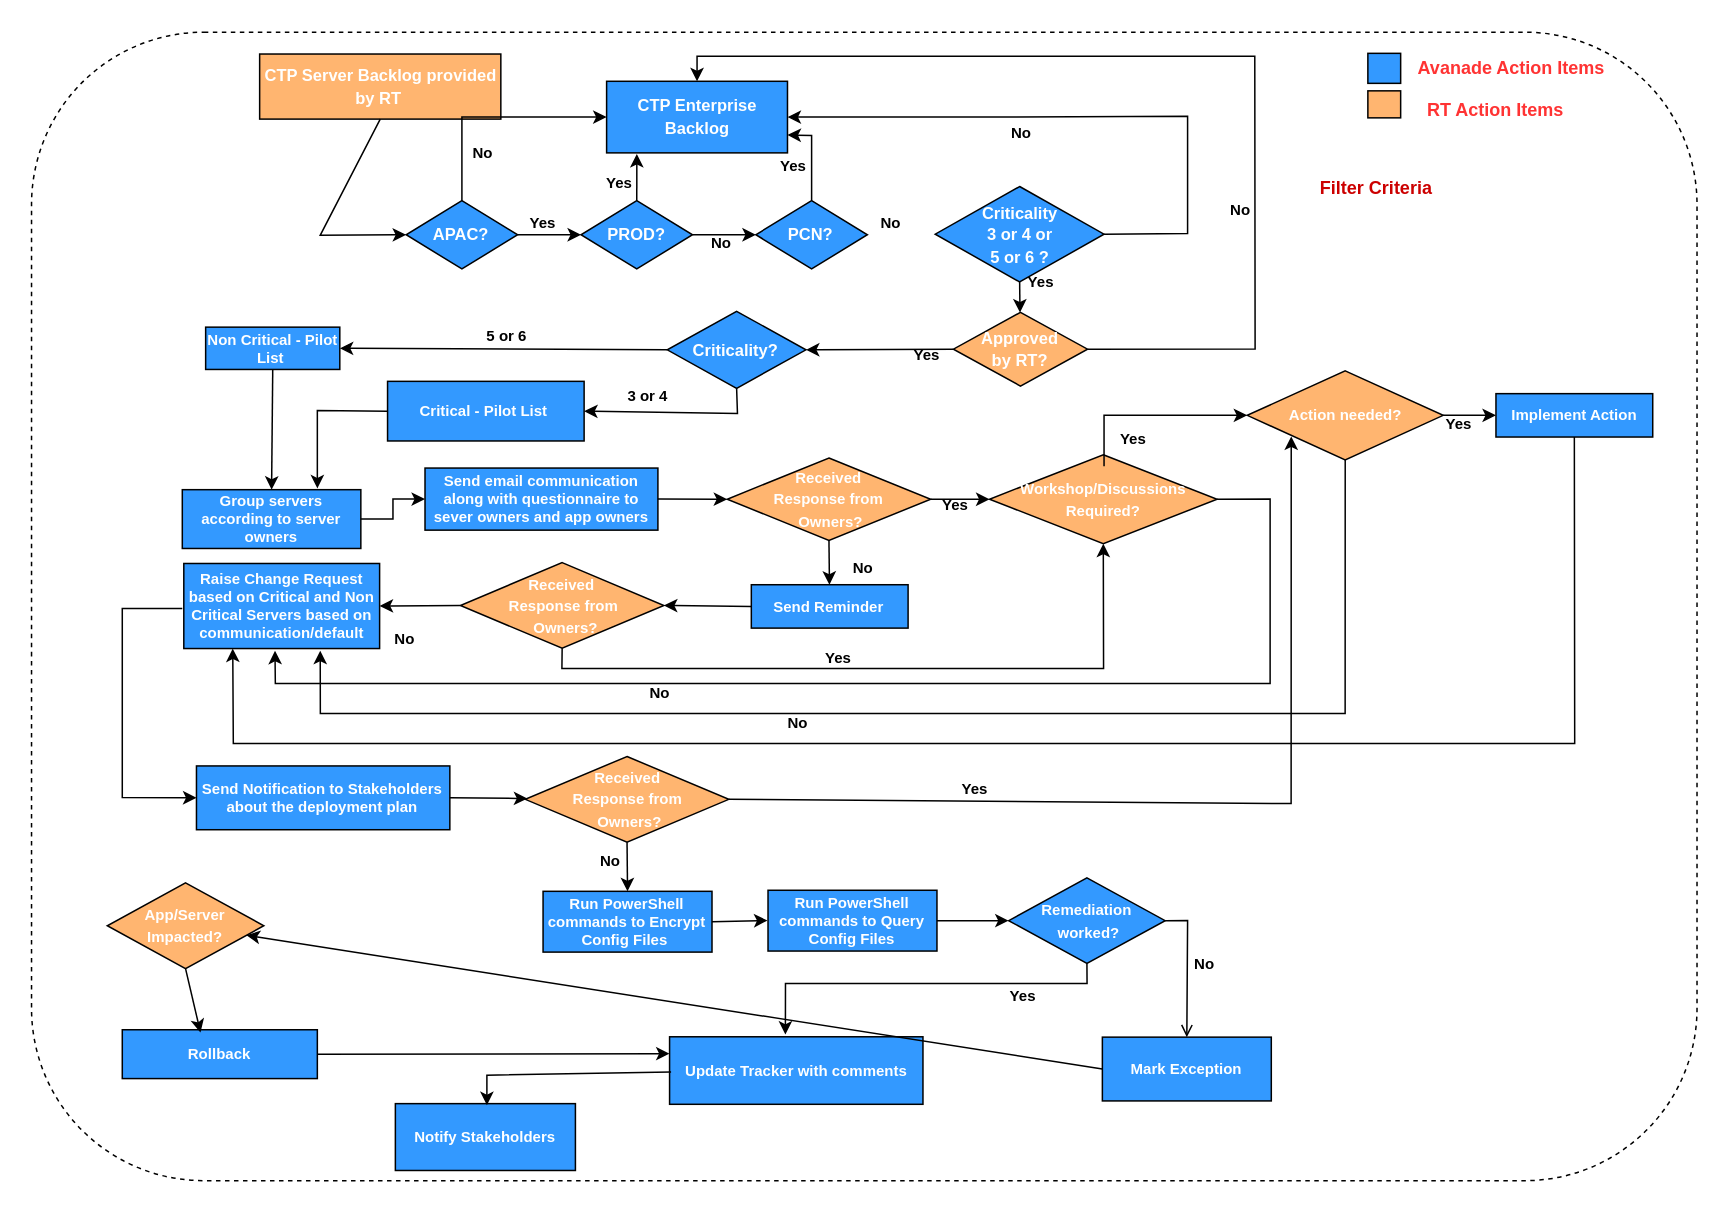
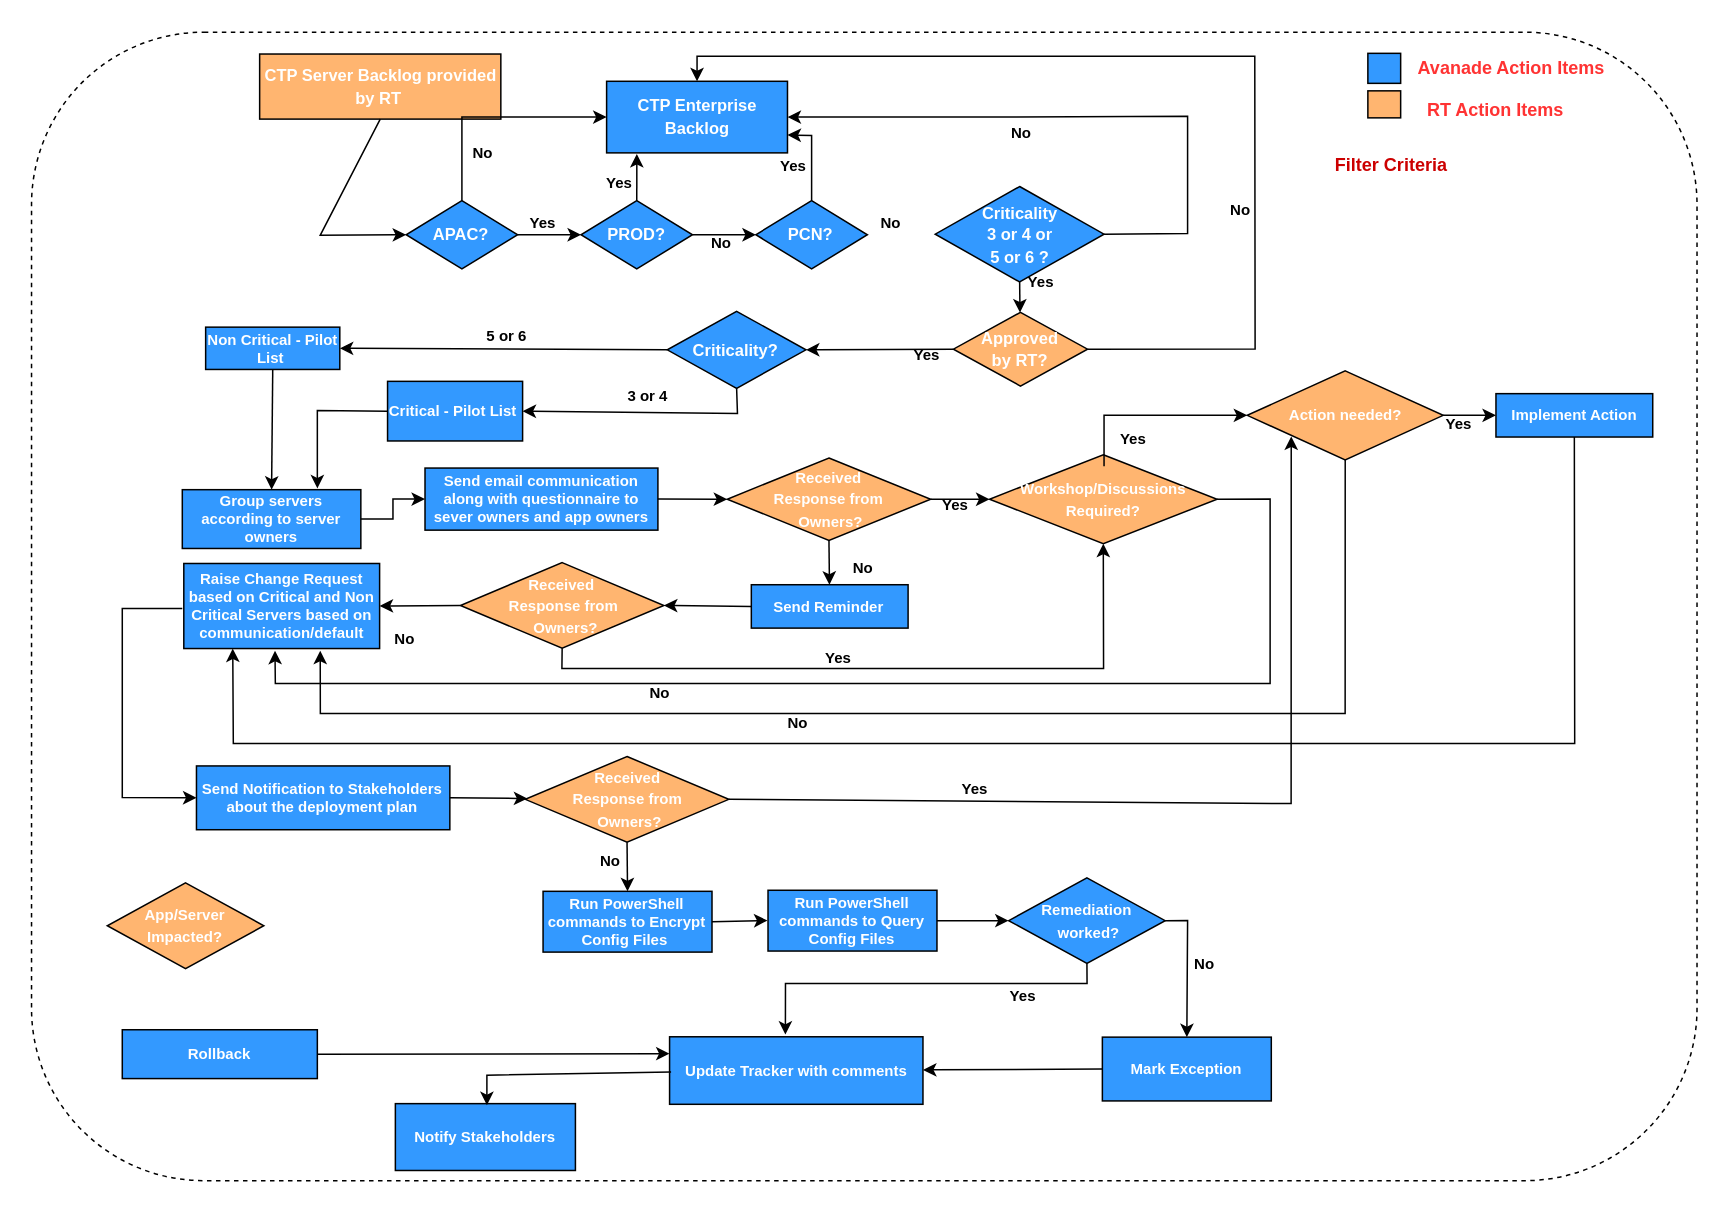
node "Filter Criteria": moved (1376, 189) -> (1391, 166)
node "Critical - Pilot List": size 197x60 -> 135x60
edge "App/Server Impacted?" -> "Rollback": removed
edge "Mark Exception" -> "App/Server Impacted?": now "Mark Exception" -> "Update Tracker with comments"
edge "Remediation worked?" -> "Mark Exception": arrowhead open -> classic
